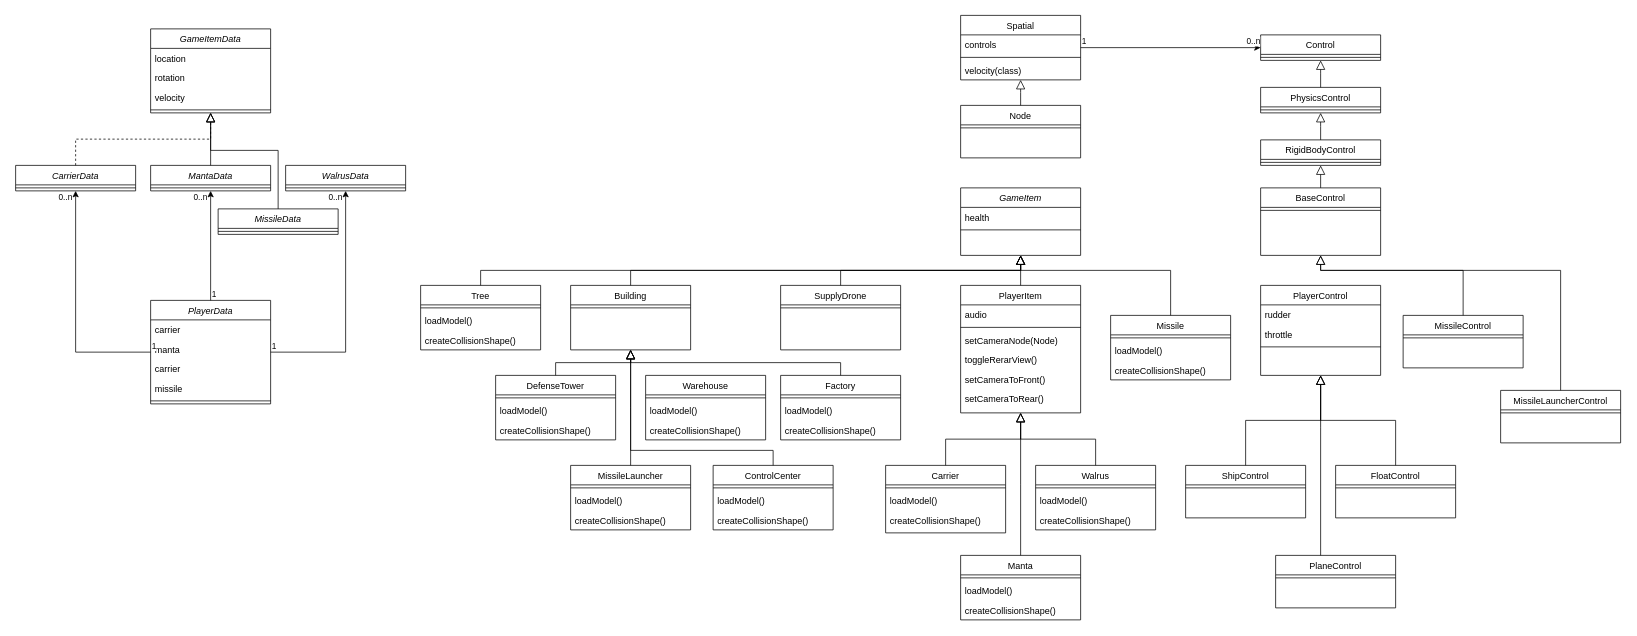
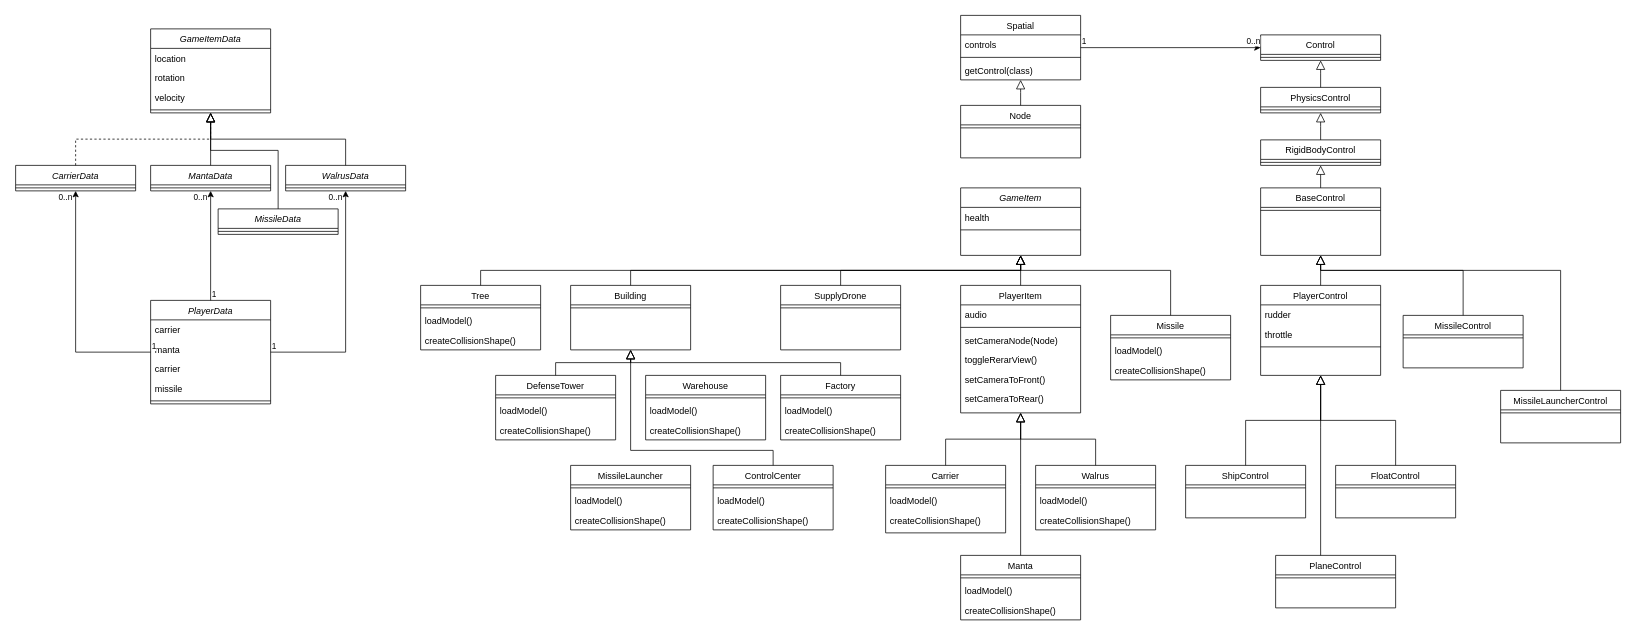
node "velocity(class)": label "velocity(class)" -> "getControl(class)"
edge "WalrusData" -> "GameItemData": added
edge "PlayerControl" -> "BaseControl": added
edge "MissileLauncher" -> "Building": removed
